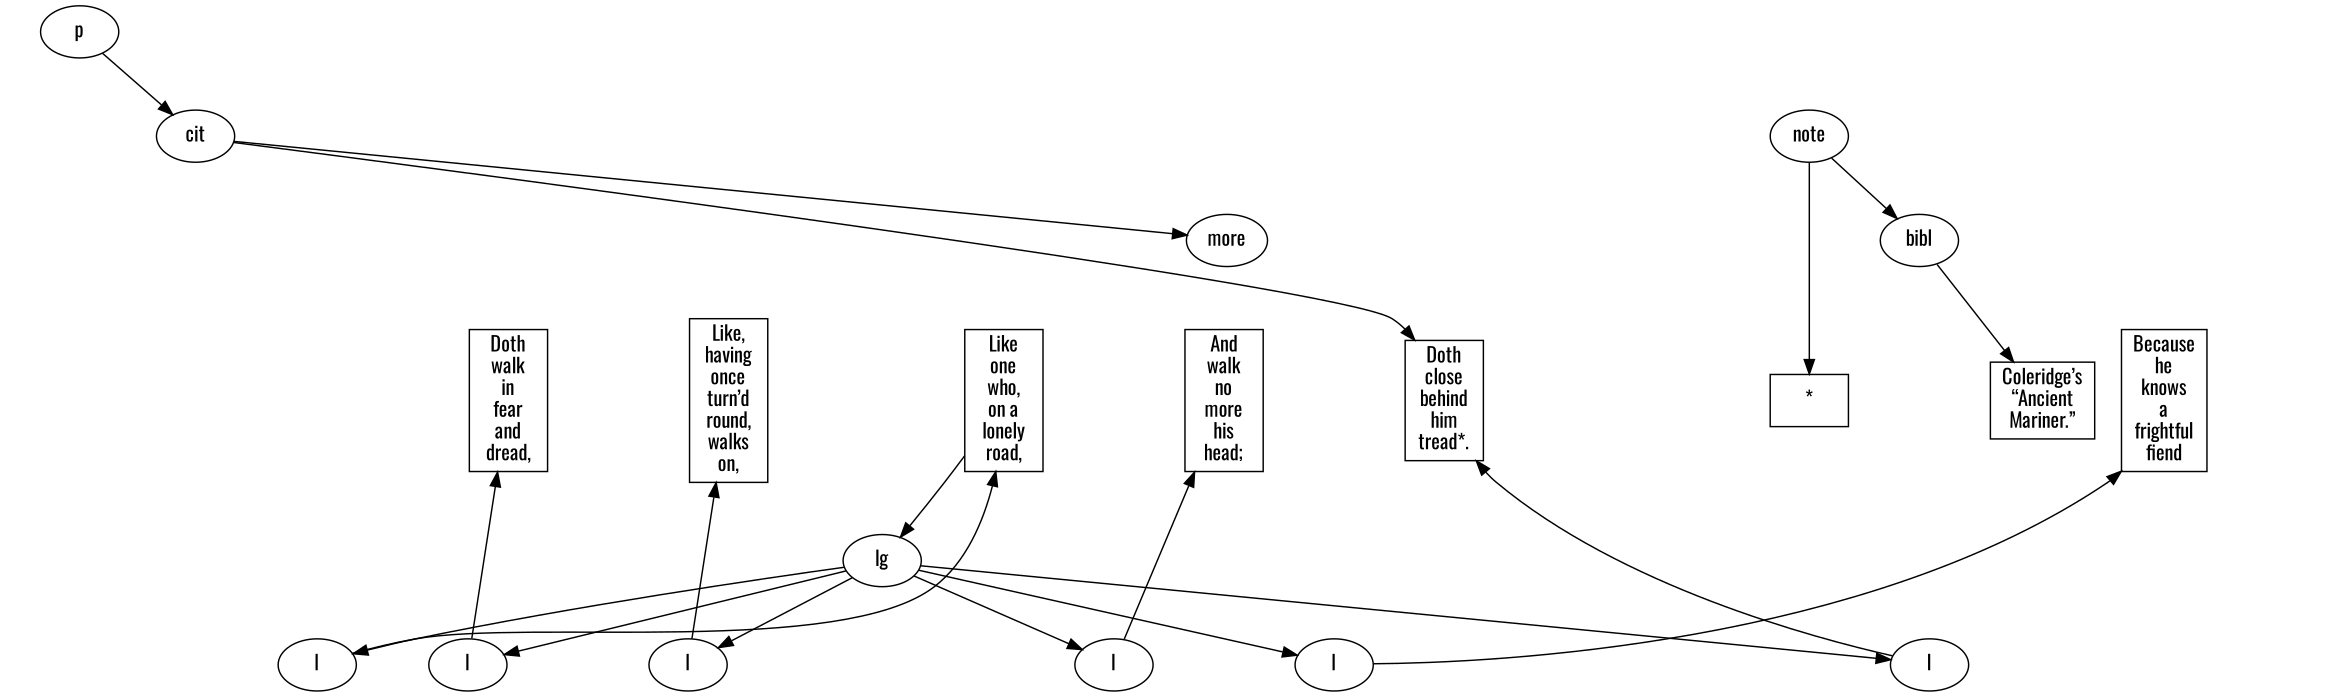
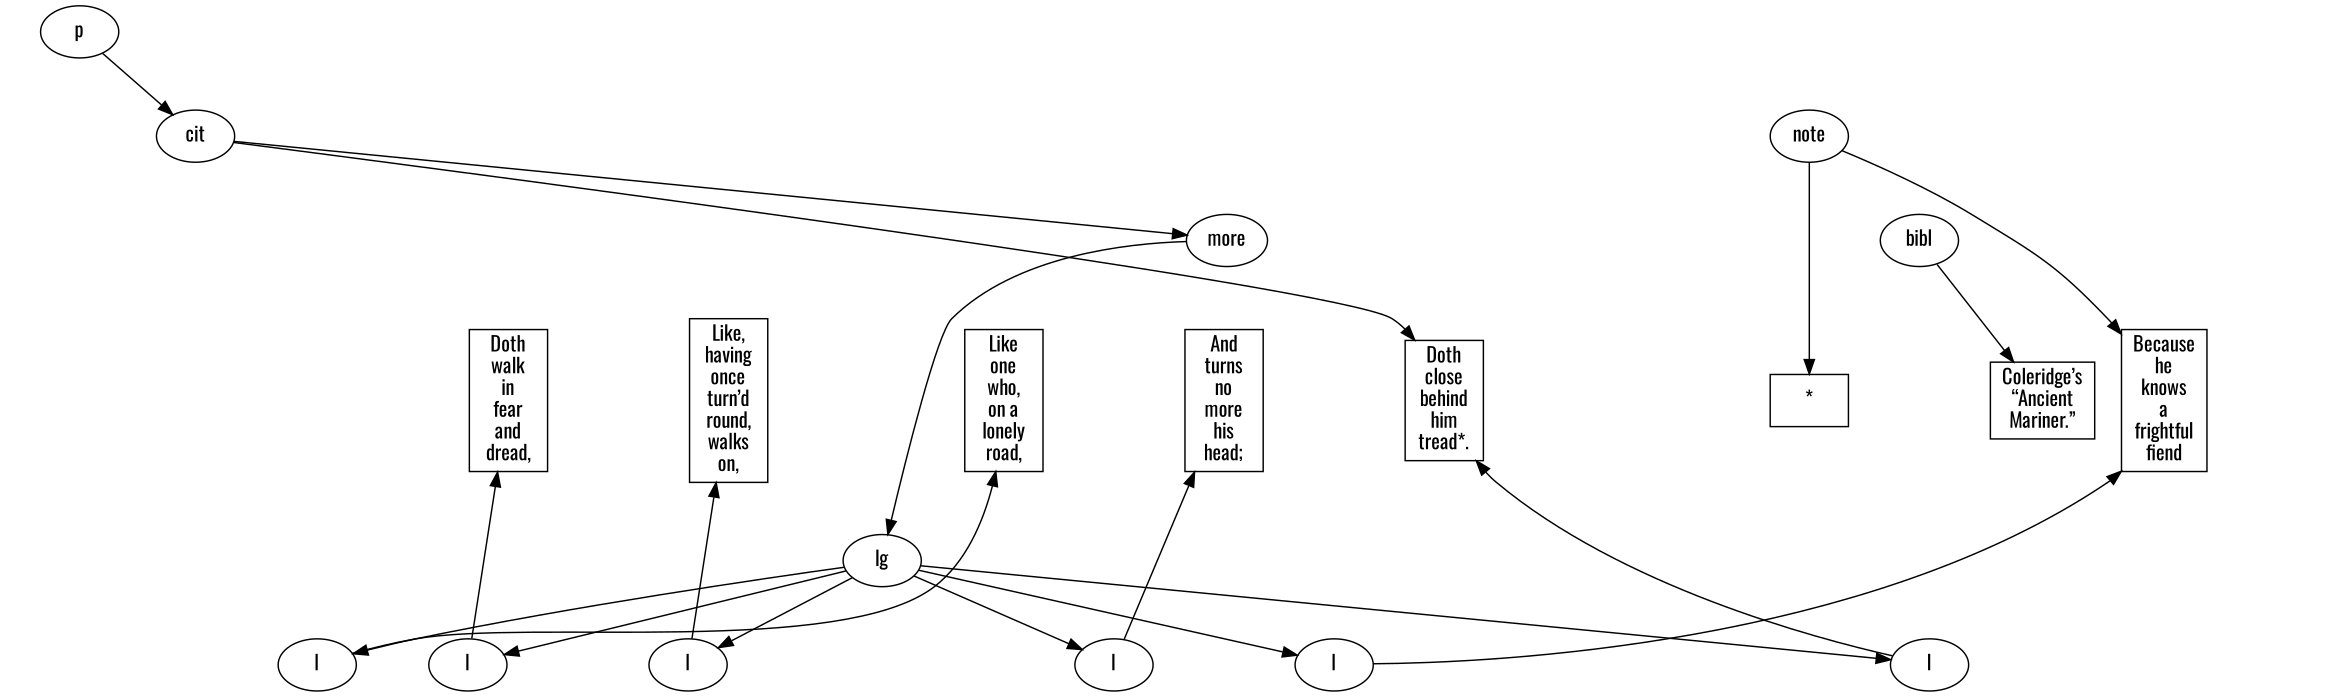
edge "note" -> "bibl": now "note" -> "Because he knows a frightful fiend"
node "And walk no more his head;": label "And walk no more his head;" -> "And turns no more his head;"
edge "Like one who, on a lonely road," -> "lg": now "more" -> "lg"
